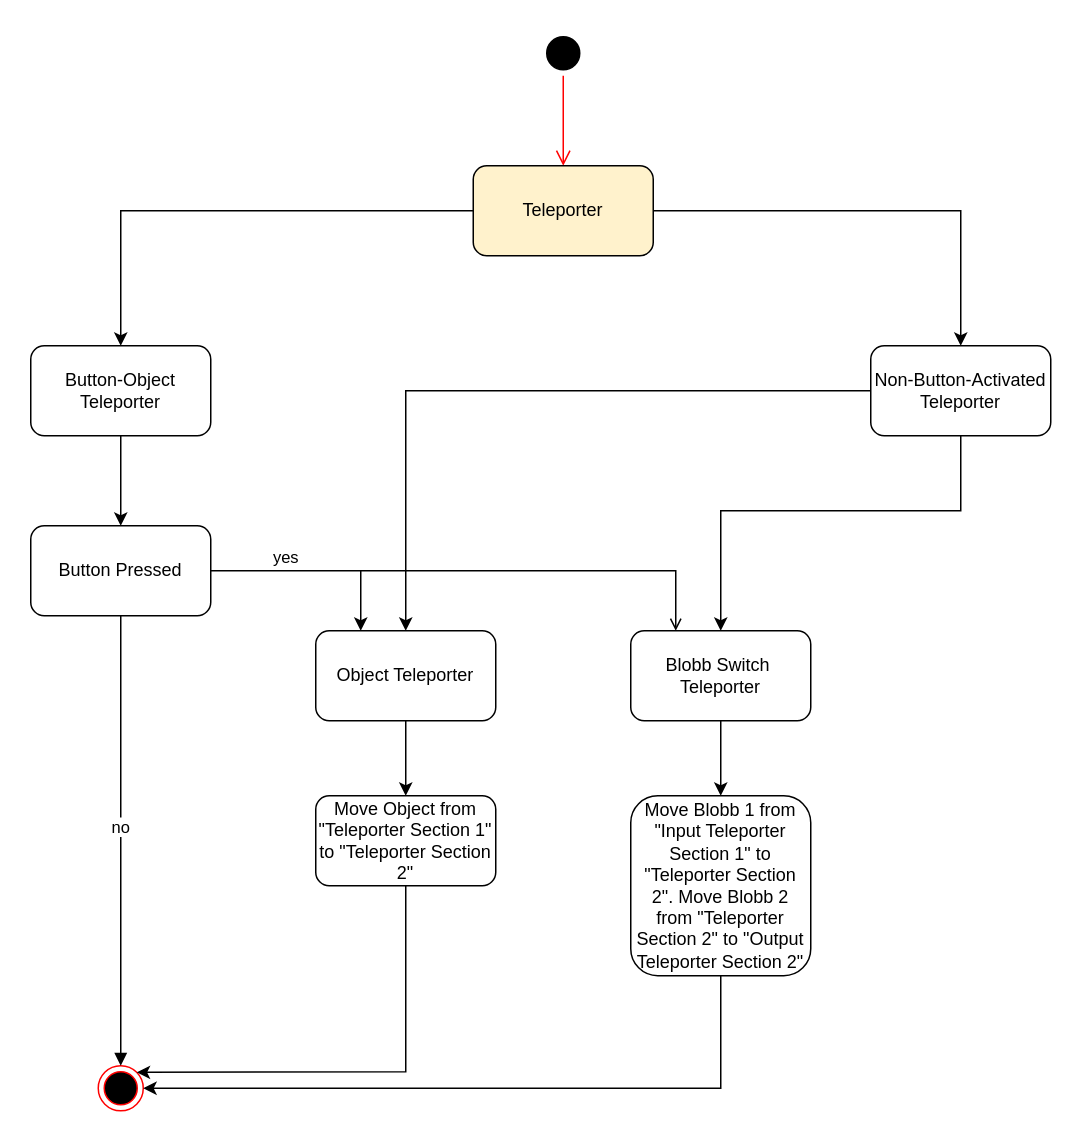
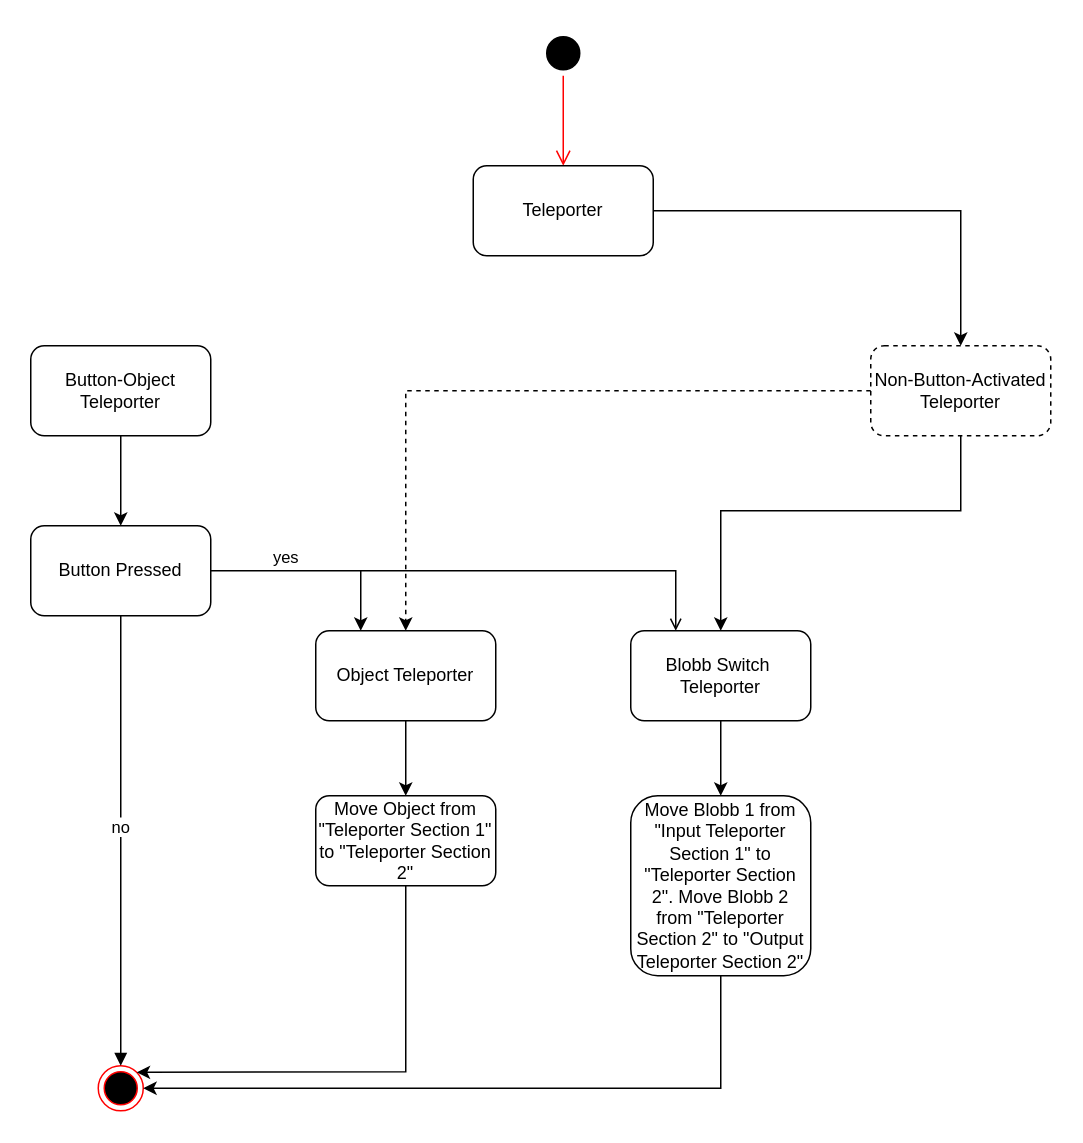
edge "Teleporter" -> "Button-Object Teleporter": removed
node "Teleporter": fillcolor #fff2cc -> #ffffff
edge "Non-Button-Activated Teleporter" -> "Object Teleporter": style solid -> dashed
node "Non-Button-Activated Teleporter": style solid -> dashed
